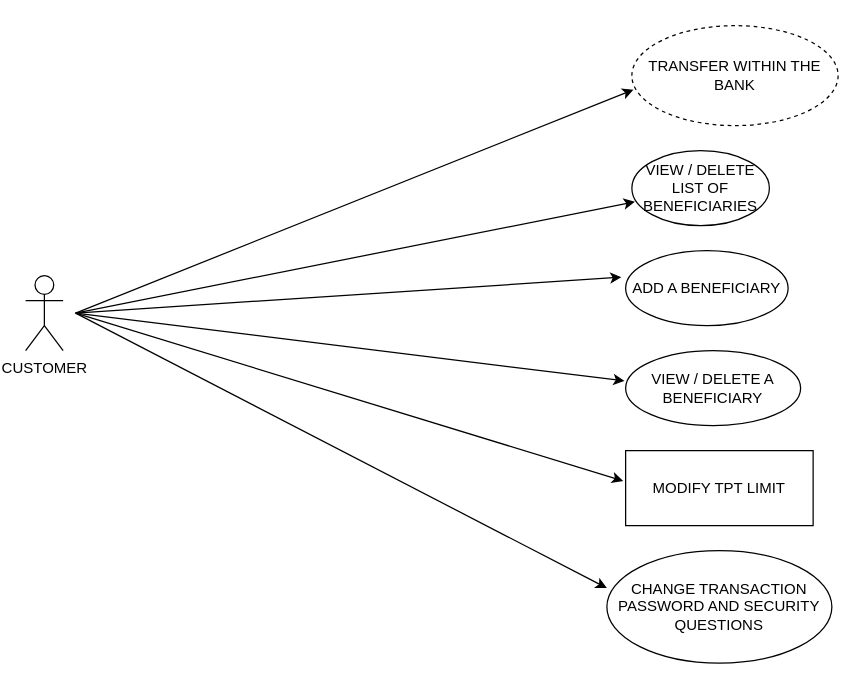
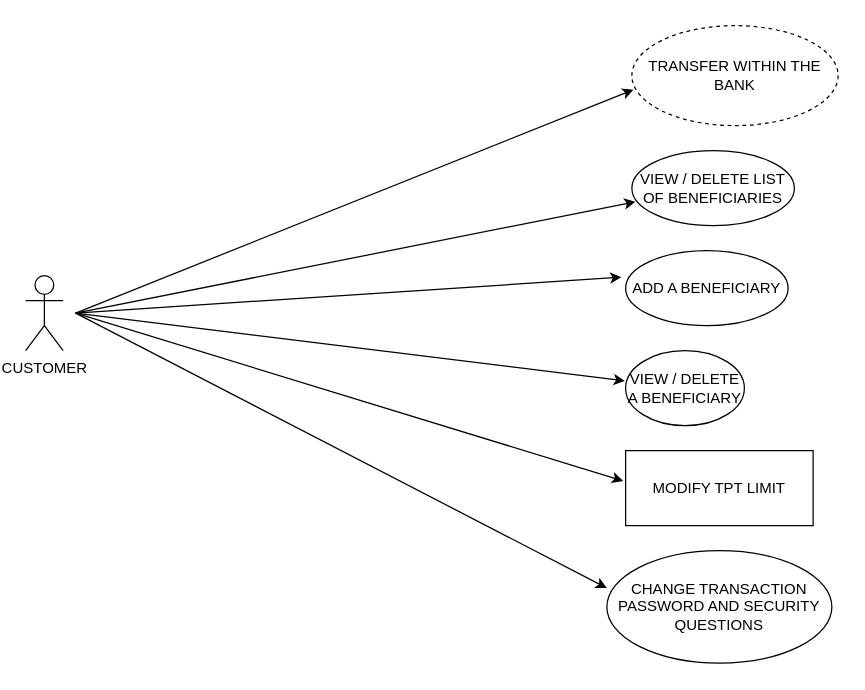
node "VIEW / DELETE LIST OF BENEFICIARIES": size 138x75 -> 163x75
node "VIEW / DELETE A BENEFICIARY": size 175x75 -> 119x75
